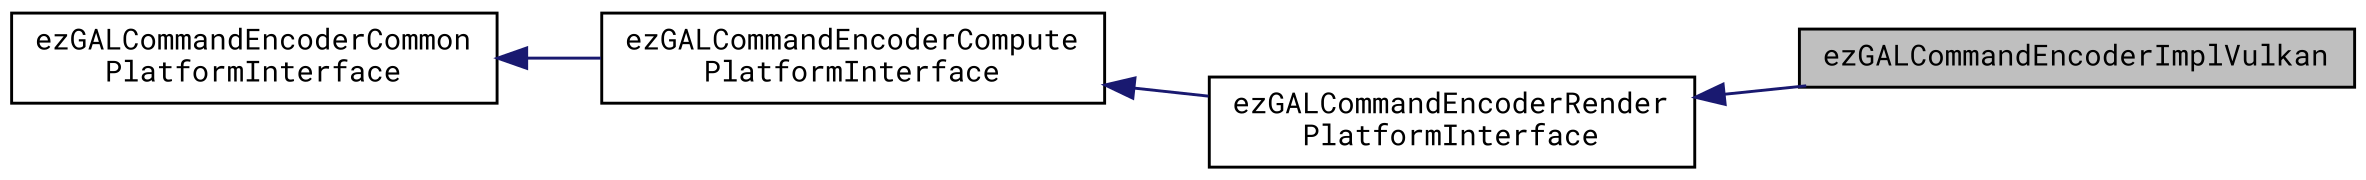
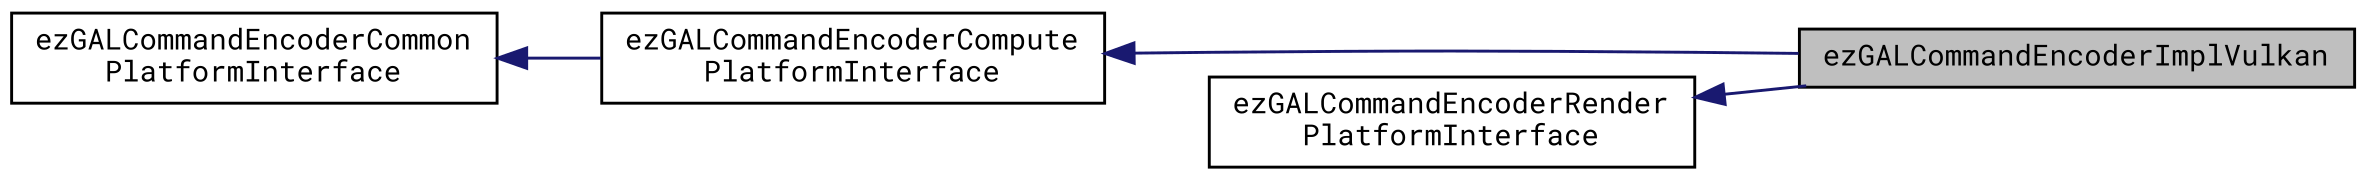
edge "ezGALCommandEncoderRender PlatformInterface" -> "ezGALCommandEncoderCompute PlatformInterface": now "ezGALCommandEncoderImplVulkan" -> "ezGALCommandEncoderCompute PlatformInterface"
